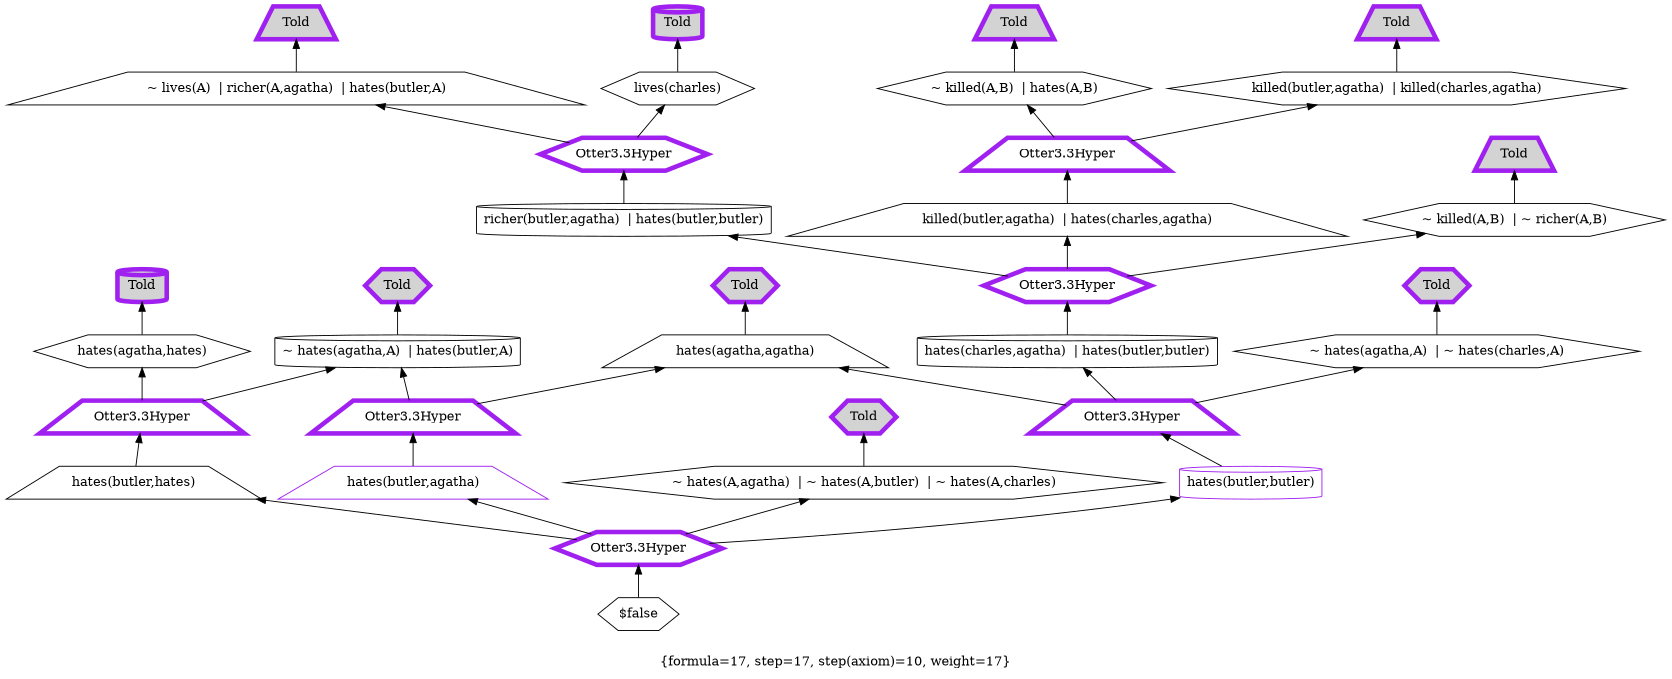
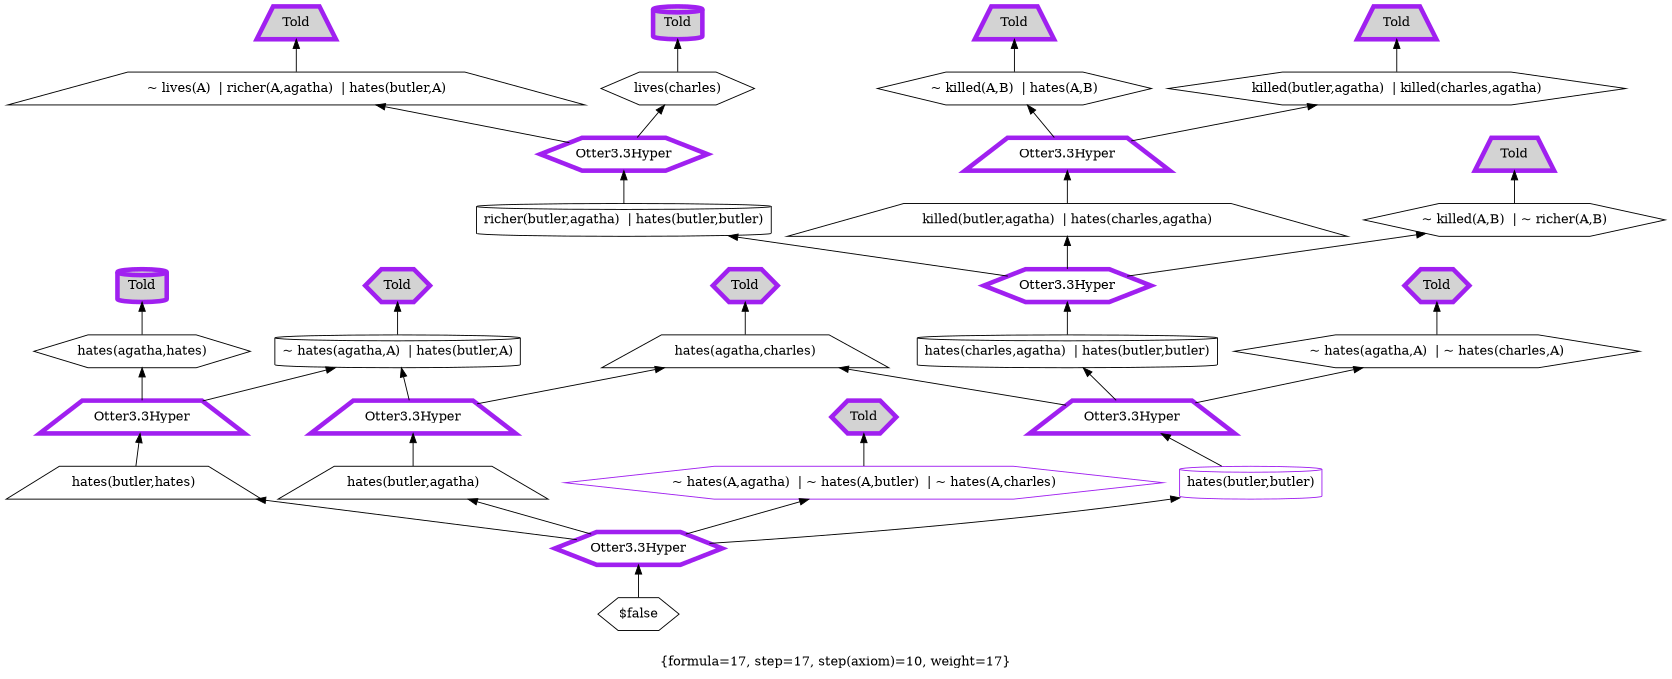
node "hates(agatha,agatha)": label "hates(agatha,agatha)" -> "hates(agatha,charles)"
node "hates(butler,agatha)": color purple -> black
node "~ hates(A,agatha)  | ~ hates(A,butler)  | ~ hates(A,charles)": color black -> purple
